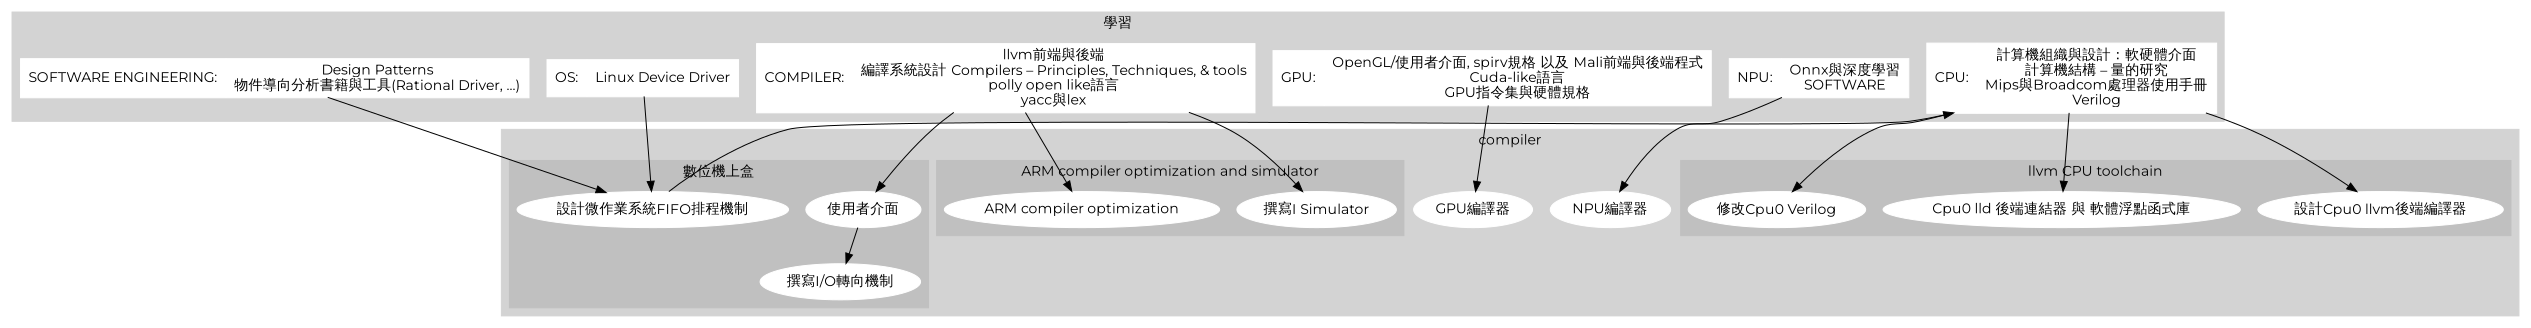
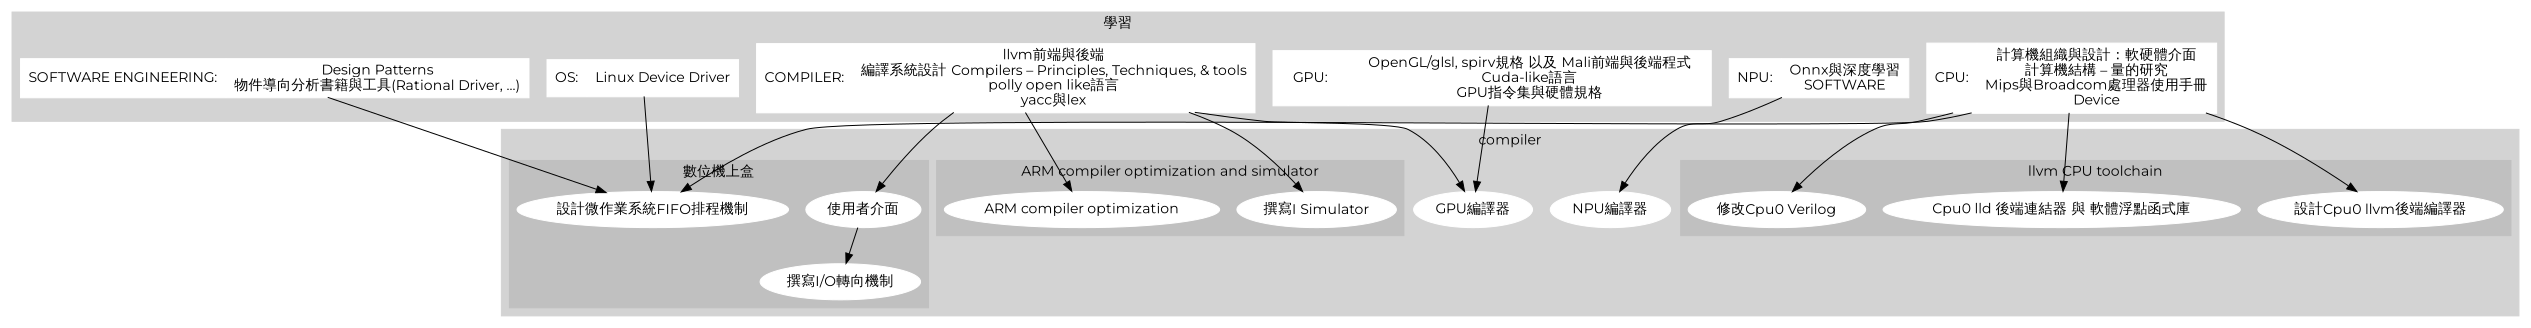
node "GPU:": text "OpenGL/使用者介面, spirv規格 以及 Mali前端與後端程式" -> "OpenGL/glsl, spirv規格 以及 Mali前端與後端程式"
node "CPU:": text "Verilog" -> "Device"
edge "設計微作業系統FIFO排程機制" -> "CPU:": reversed
edge "COMPILER:" -> "GPU編譯器": added
